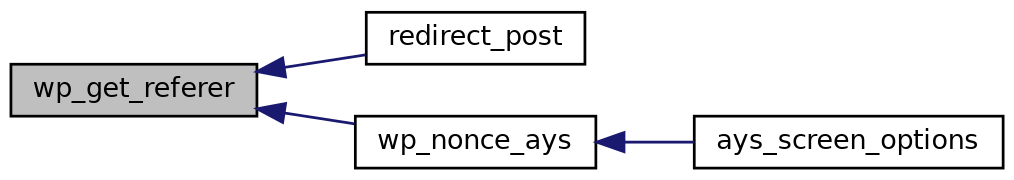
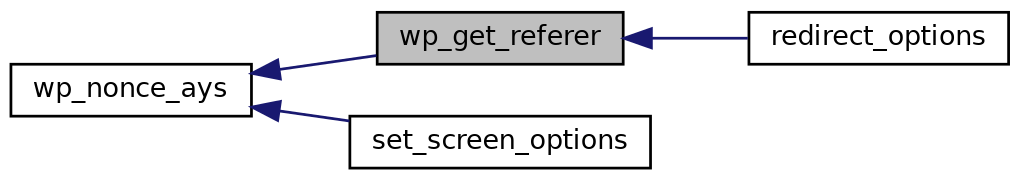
node "redirect_post": label "redirect_post" -> "redirect_options"
edge "wp_nonce_ays" -> "wp_get_referer": reversed
node "ays_screen_options": label "ays_screen_options" -> "set_screen_options"
